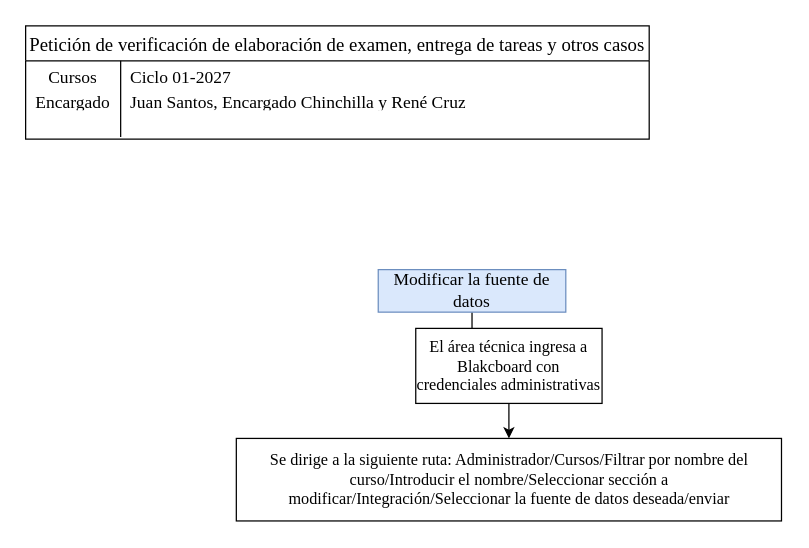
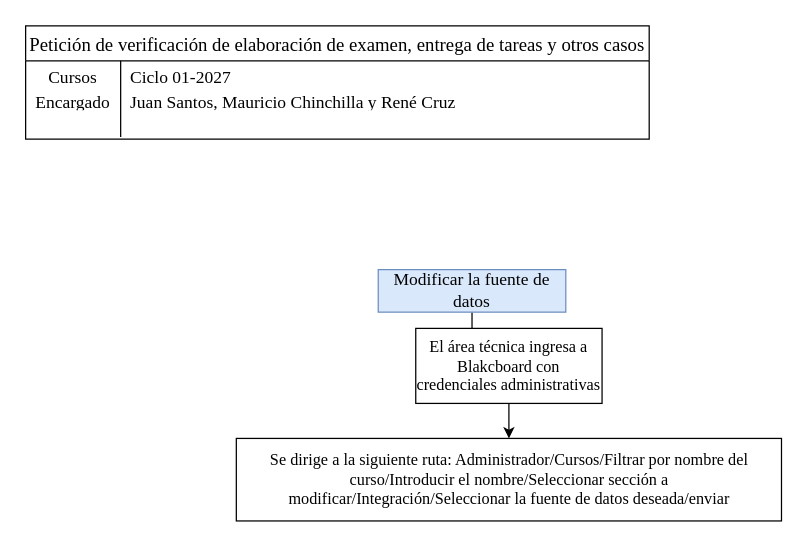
node "Juan Santos, Encargado Chinchilla y René Cruz": label "Juan Santos, Encargado Chinchilla y René Cruz" -> "Juan Santos, Mauricio Chinchilla y René Cruz"
